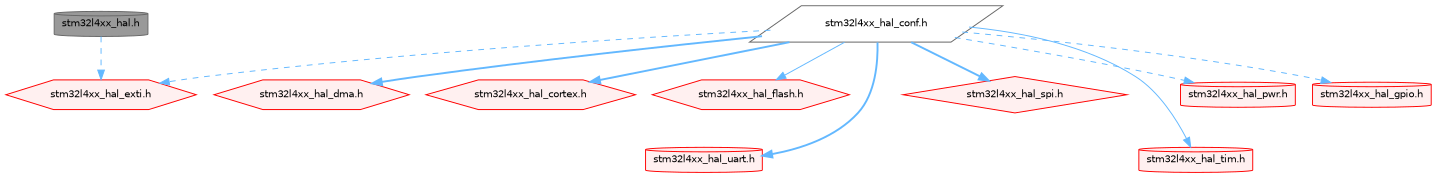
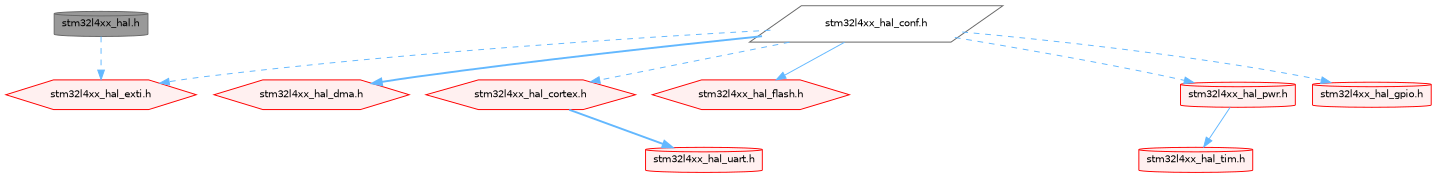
edge "stm32l4xx_hal_conf.h" -> "stm32l4xx_hal_tim.h": now "stm32l4xx_hal_pwr.h" -> "stm32l4xx_hal_tim.h"
edge "stm32l4xx_hal_conf.h" -> "stm32l4xx_hal_cortex.h": style bold -> dashed
node "stm32l4xx_hal_spi.h": removed
edge "stm32l4xx_hal_conf.h" -> "stm32l4xx_hal_uart.h": now "stm32l4xx_hal_cortex.h" -> "stm32l4xx_hal_uart.h"
